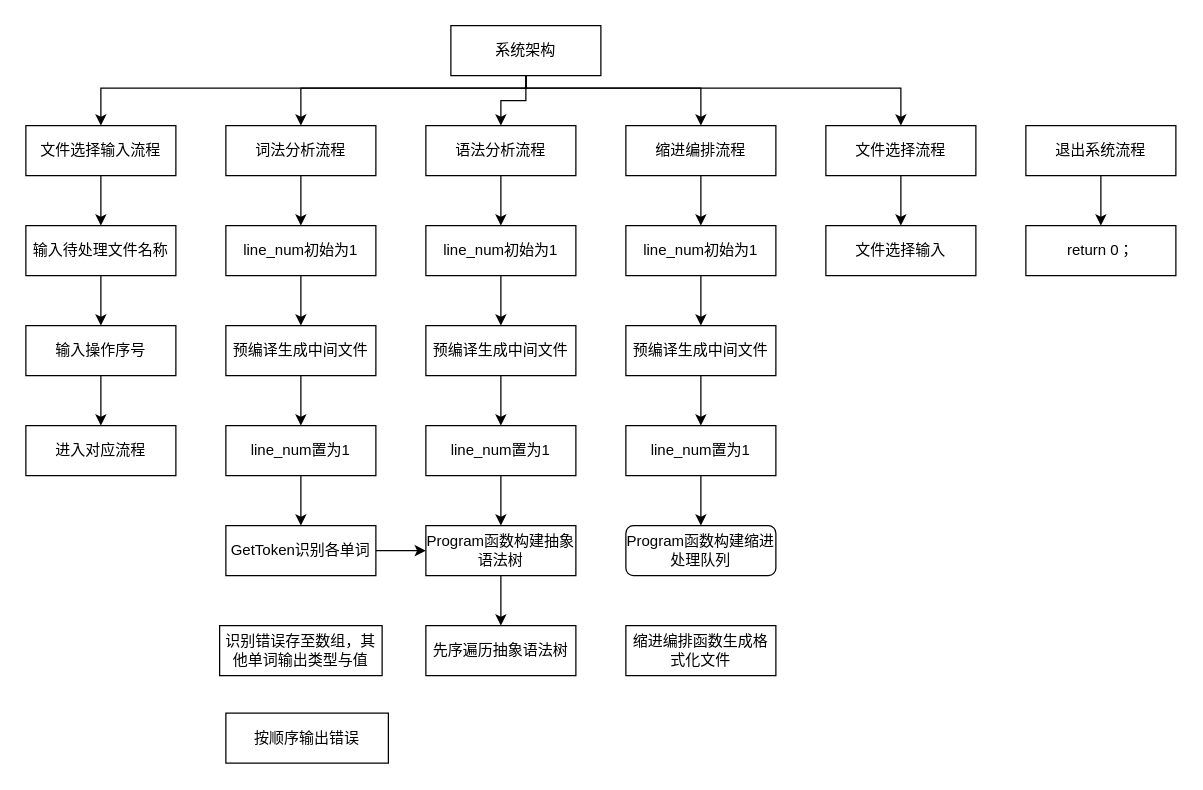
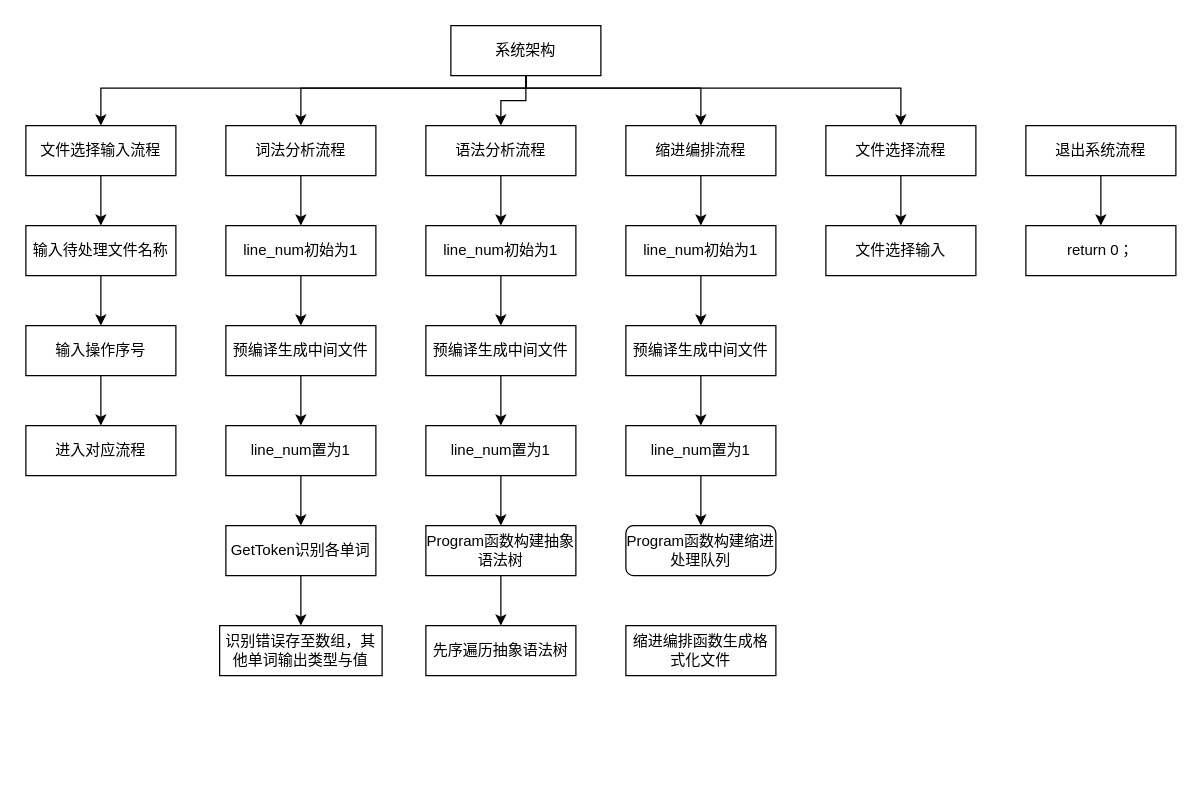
edge "GetToken识别各单词" -> "Program函数构建抽象语法树": now "GetToken识别各单词" -> "识别错误存至数组，其他单词输出类型与值"
node "按顺序输出错误": removed
